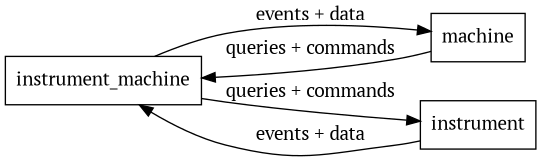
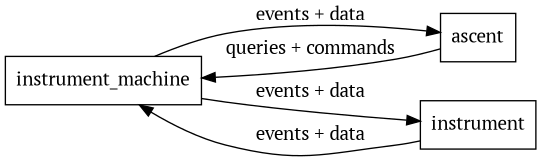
node "machine": label "machine" -> "ascent"
edge "instrument_machine" -> "instrument": label "queries + commands" -> "events + data"
